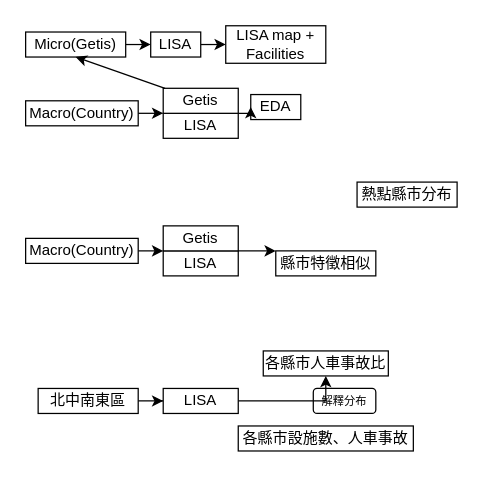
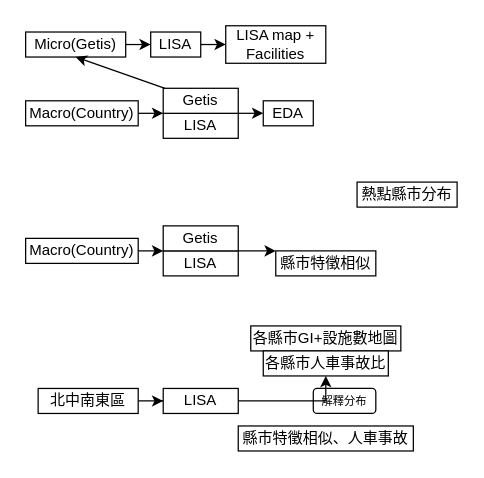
node "EDA": moved (276, 107) -> (288, 113)
node "各縣市GI+設施數地圖": added
node "各縣市設施數、人車事故": label "各縣市設施數、人車事故" -> "縣市特徵相似、人車事故"
